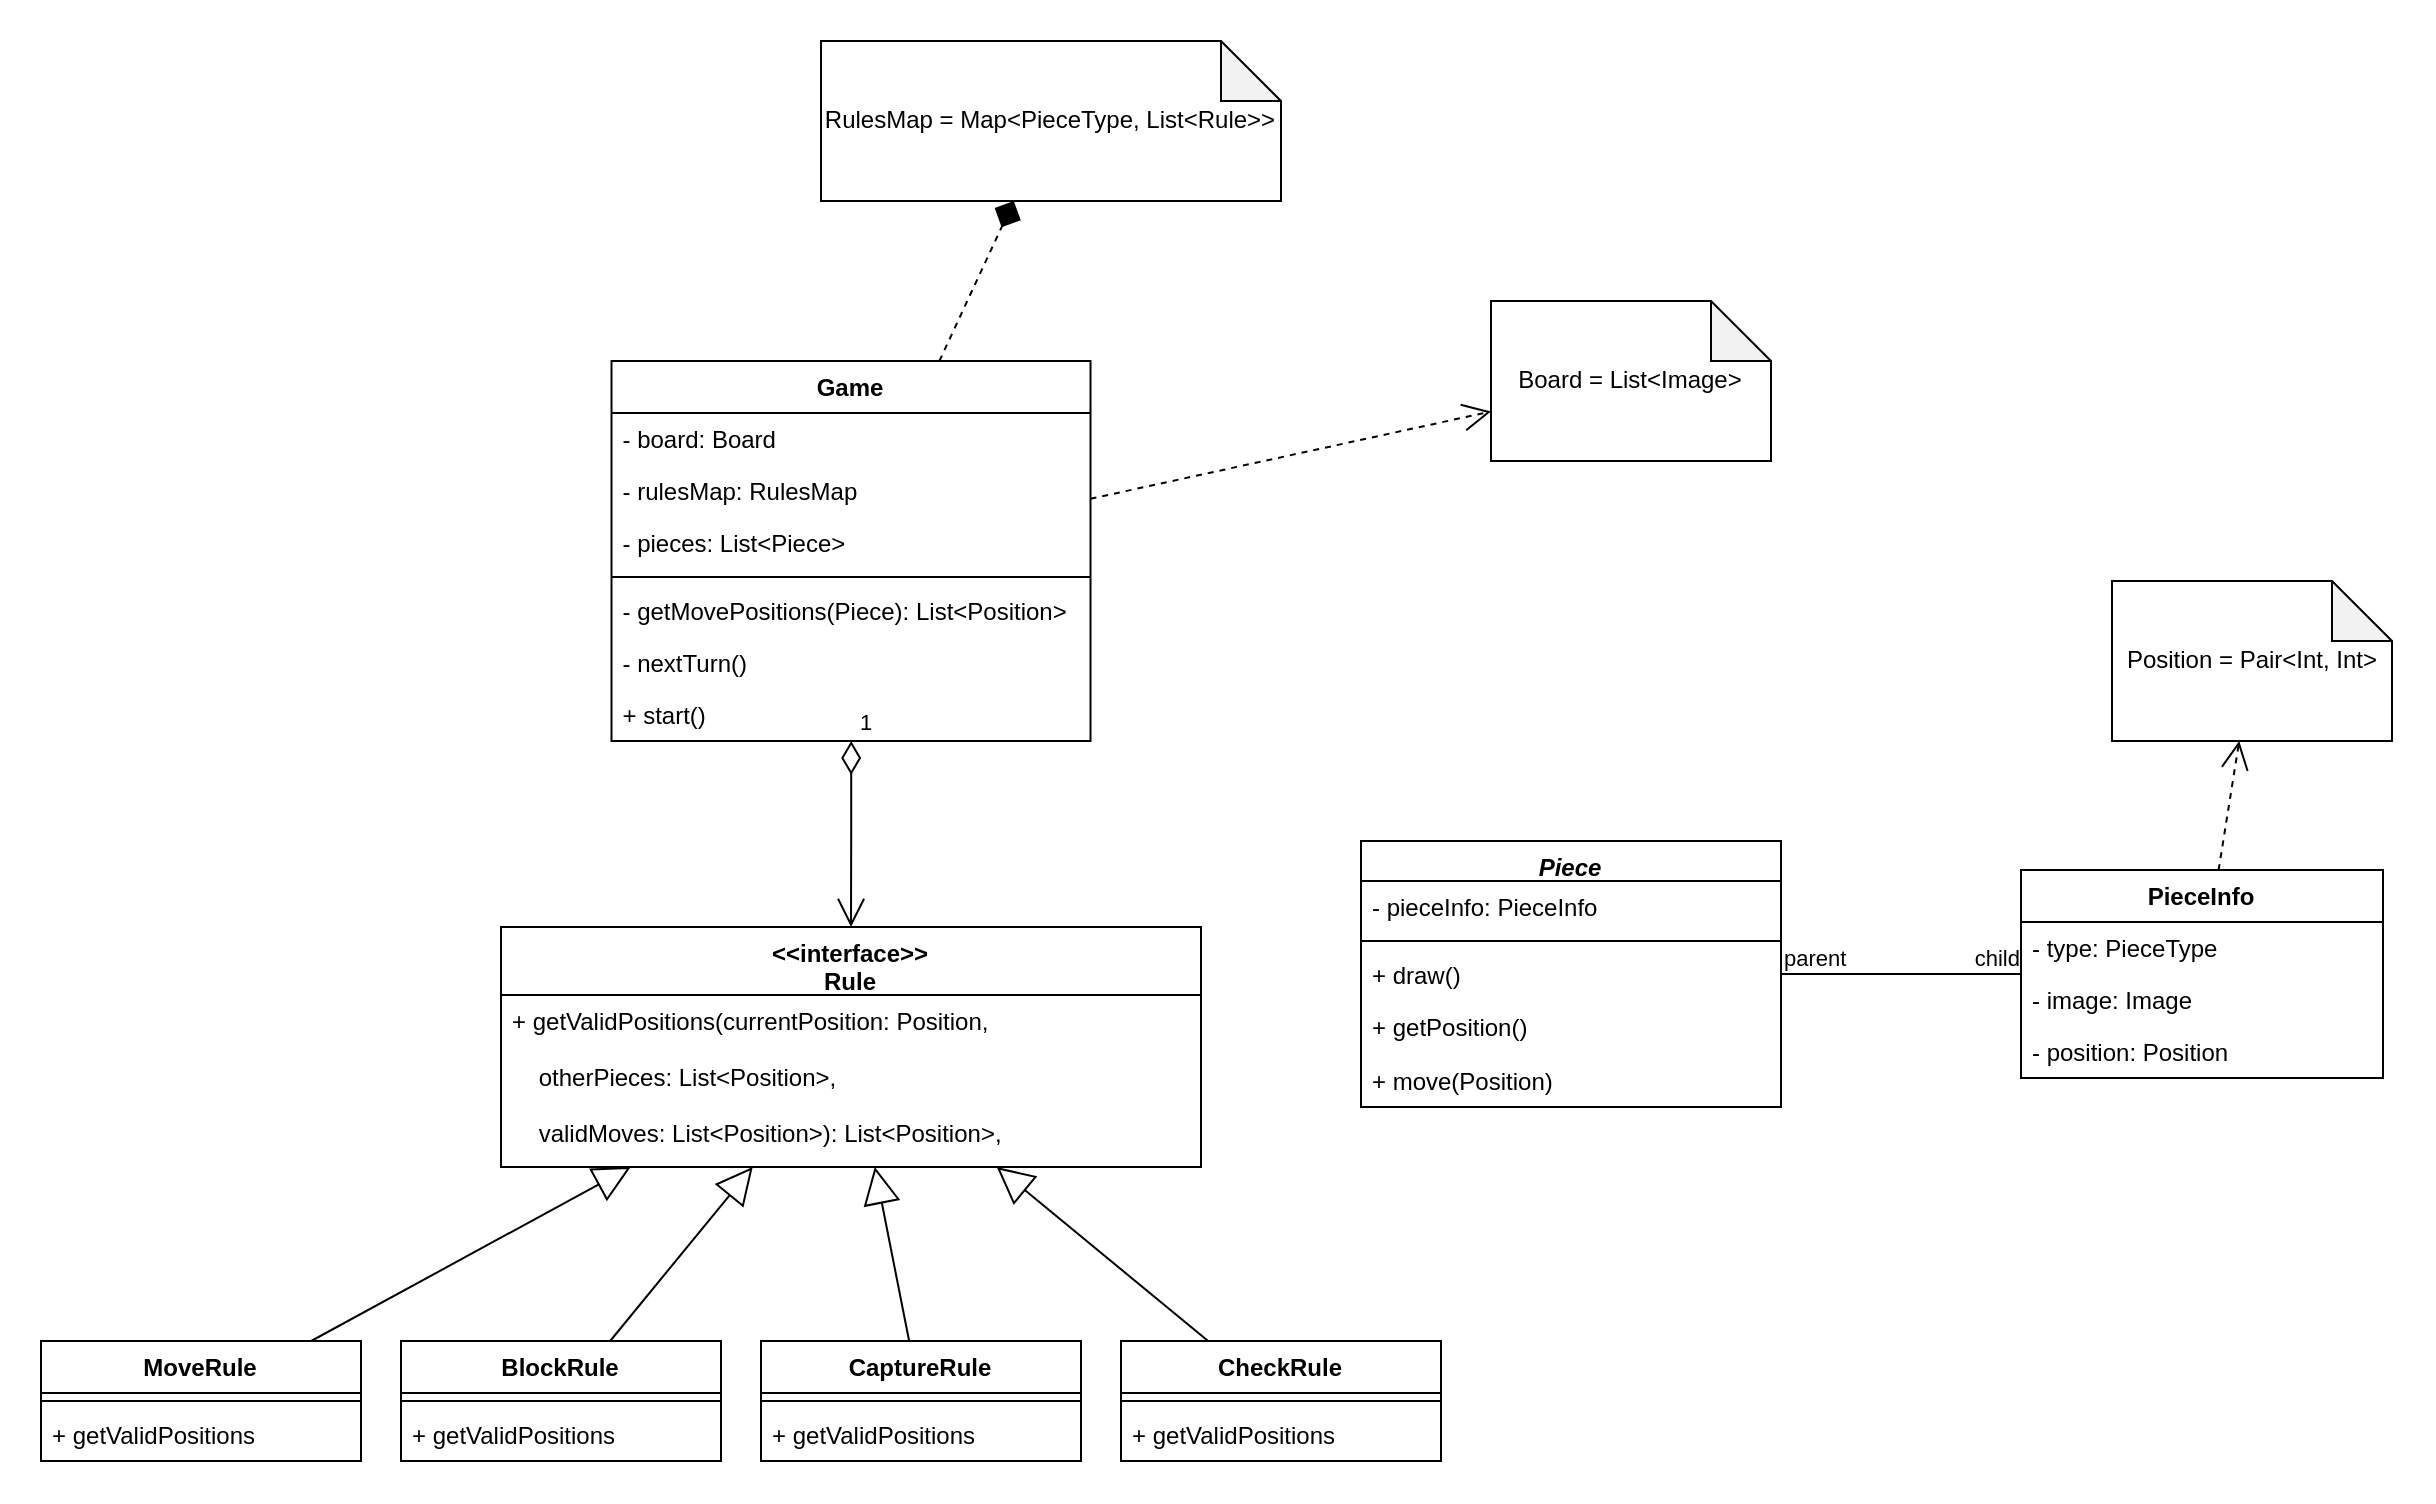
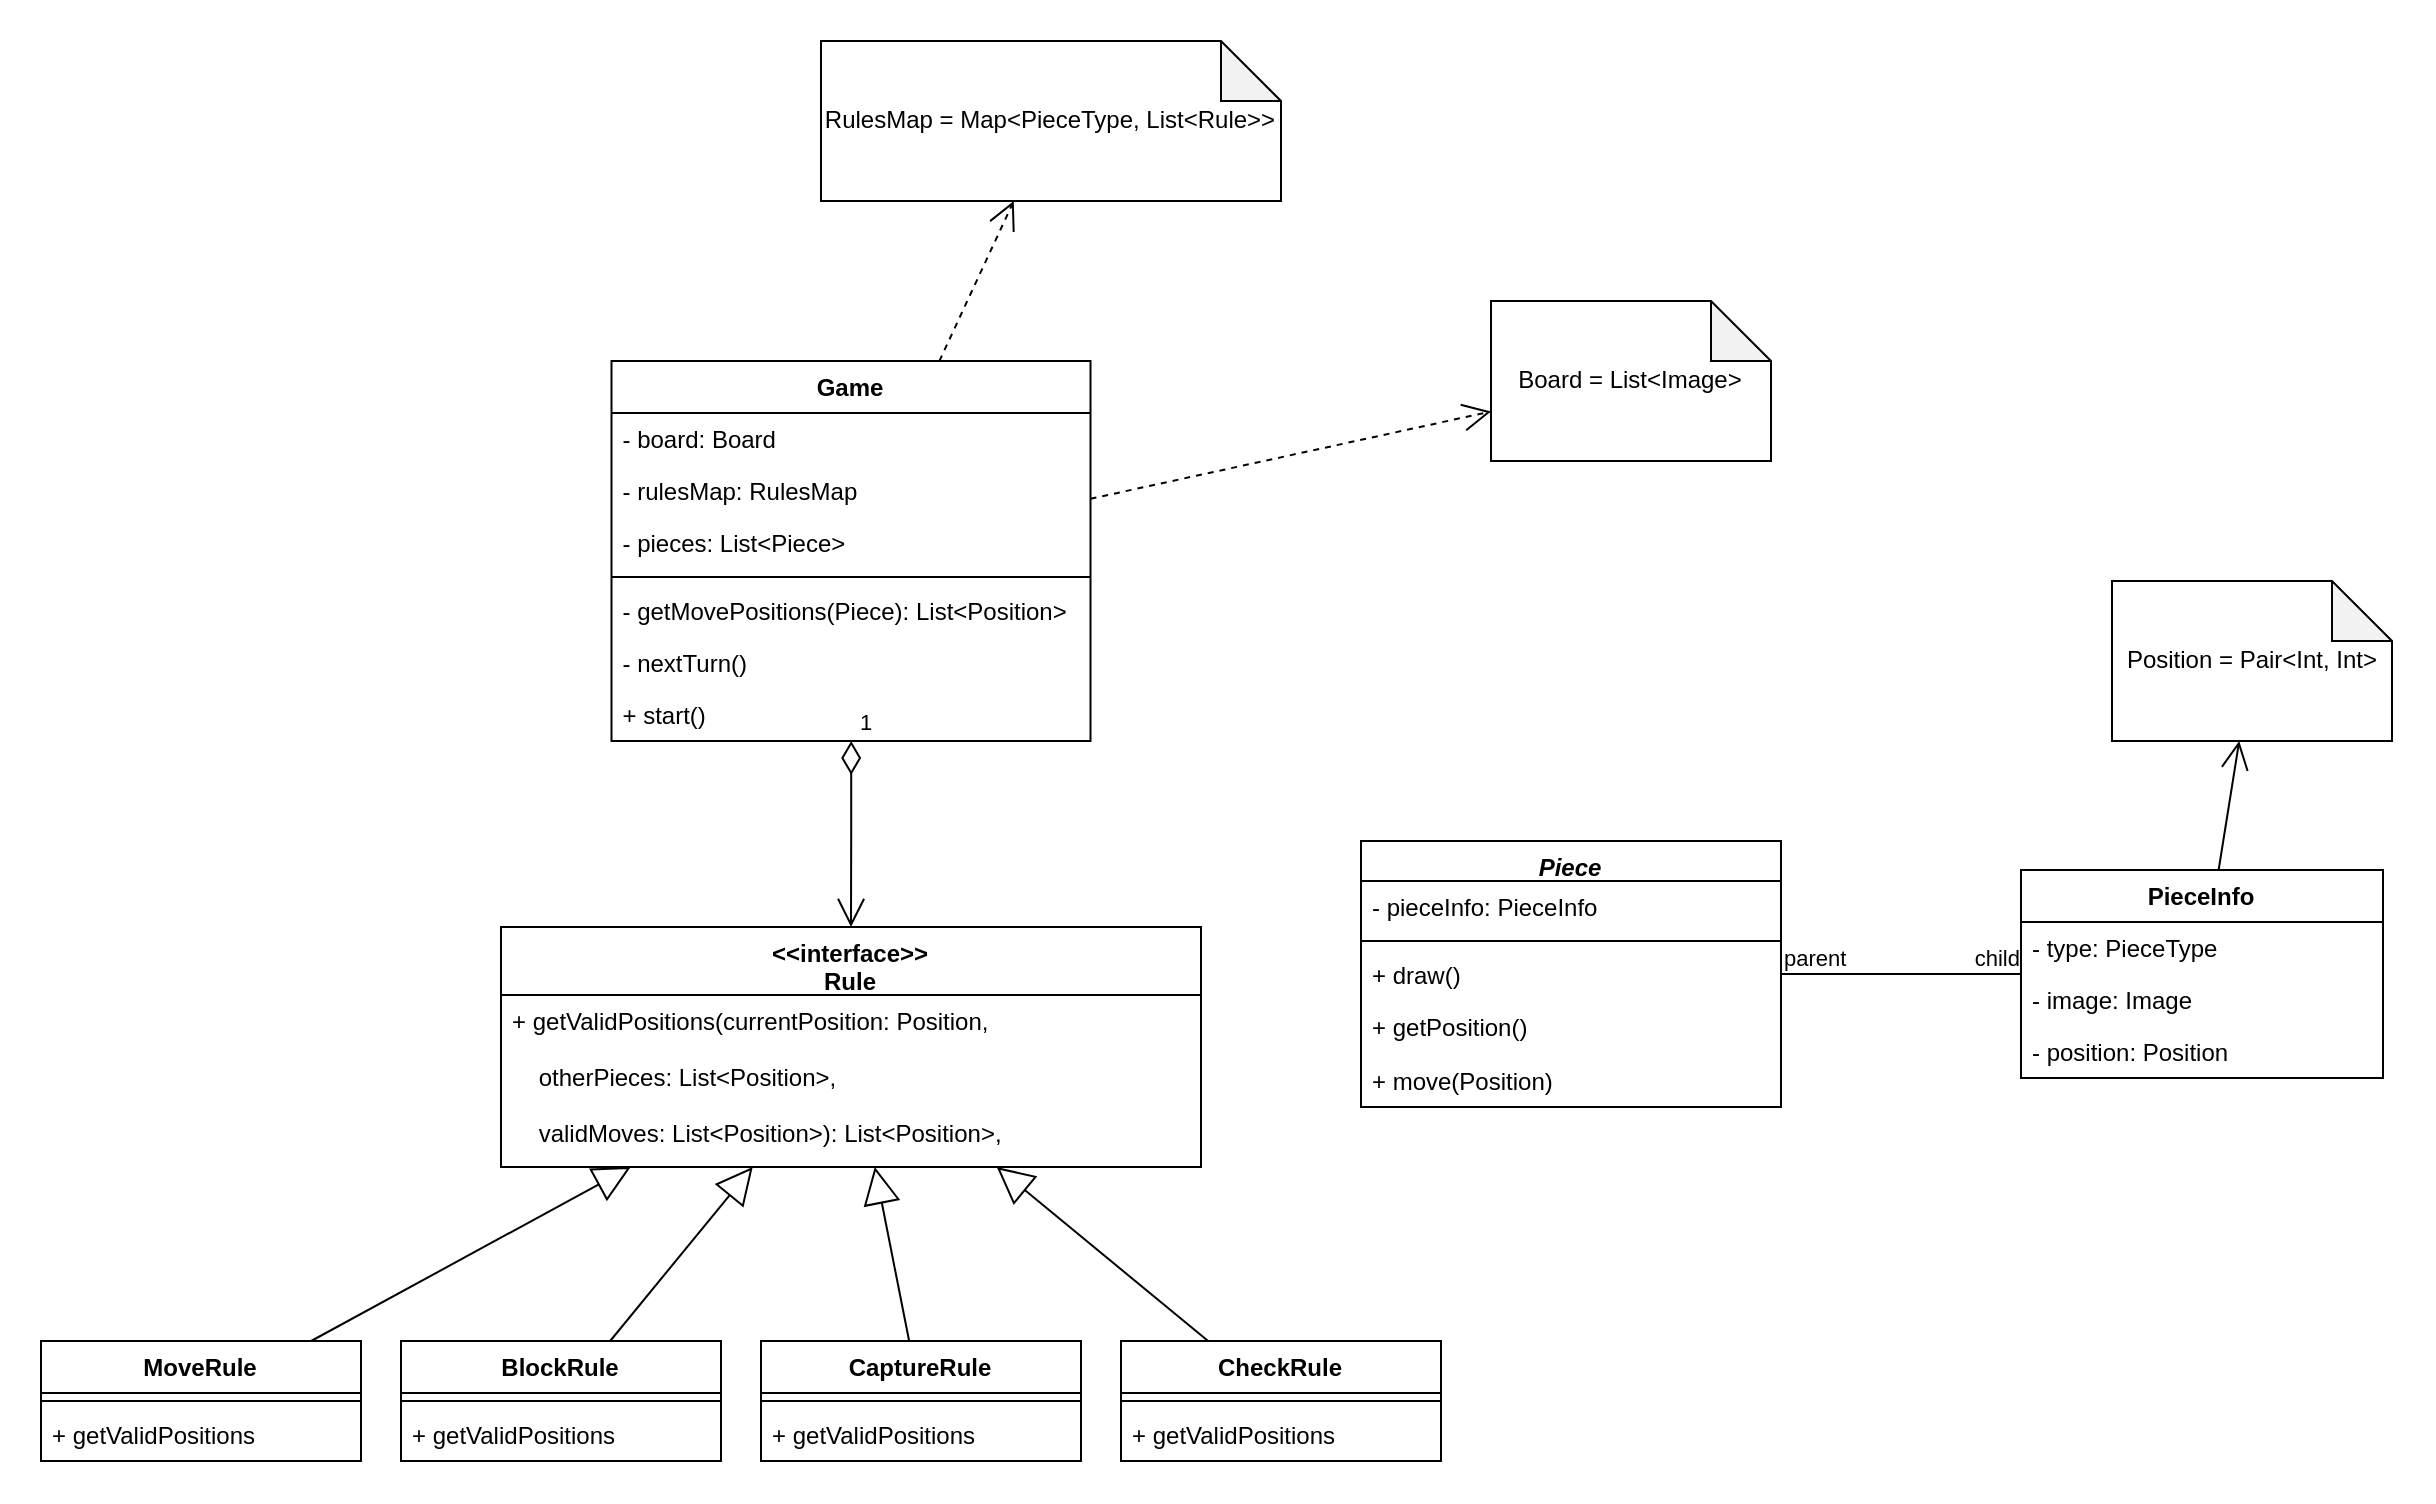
edge "Game" -> "RulesMap = Map<PieceType, List<Rule>>": arrowhead diamond -> open
edge "PieceInfo" -> "Position = Pair<Int, Int>": style dashed -> solid
